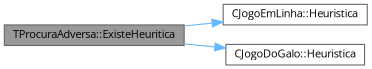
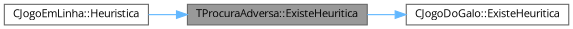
edge "TProcuraAdversa::ExisteHeuritica" -> "CJogoEmLinha::Heuristica": reversed
node "CJogoDoGalo::Heuristica": label "CJogoDoGalo::Heuristica" -> "CJogoDoGalo::ExisteHeuritica"
